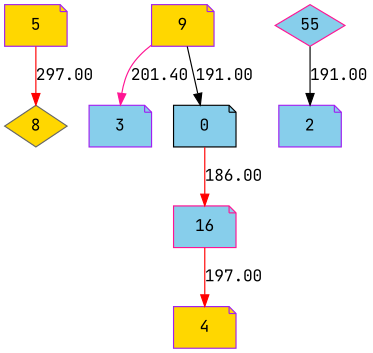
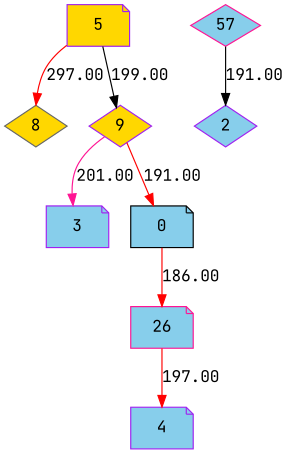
node "9": shape note -> diamond
node "55": label "55" -> "57"
edge "9" -> "0": color black -> red
edge "5" -> "9": added, label "199.00"
edge "9" -> "3": label "201.40" -> "201.00"
node "2": shape note -> diamond
node "16": label "16" -> "26"
node "4": fillcolor gold -> skyblue
